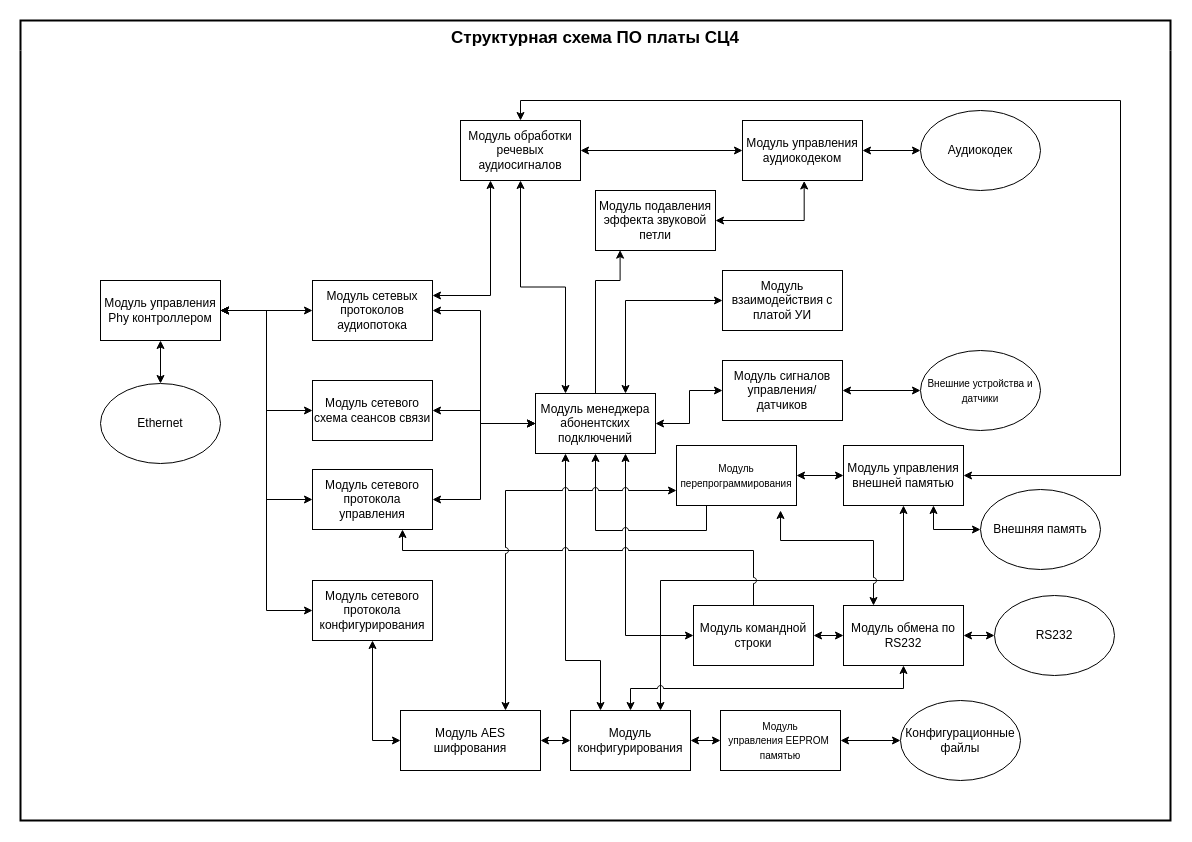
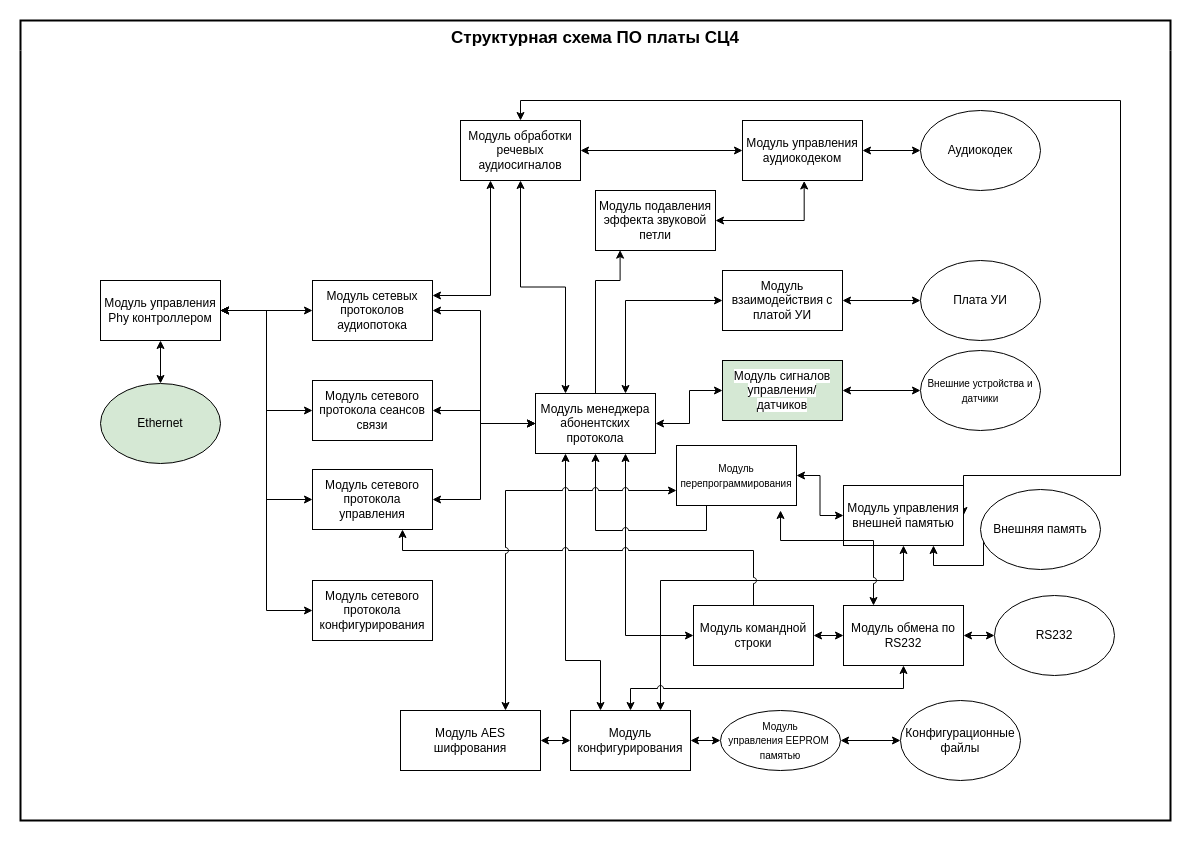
edge "Модуль взаимодействия с платой УИ" -- "Плата УИ": added
node "Плата УИ": added
node "Модуль сигналов управления/датчиков": fillcolor #ffffff -> #d5e8d4
node "Модуль сетевого схема сеансов связи": label "Модуль сетевого схема сеансов связи" -> "Модуль сетевого протокола сеансов связи"
node "Ethernet": fillcolor #ffffff -> #d5e8d4
node "Модуль менеджера абонентских подключений": label "Модуль менеджера абонентских подключений" -> "Модуль менеджера абонентских протокола"
node "Модуль управления внешней памятью": moved (904, 476) -> (904, 516)
edge "Модуль сетевого протокола конфигурирования" -- "Модуль AES шифрования": removed
node "Модуль управления EEPROM памятью": shape rectangle -> ellipse
